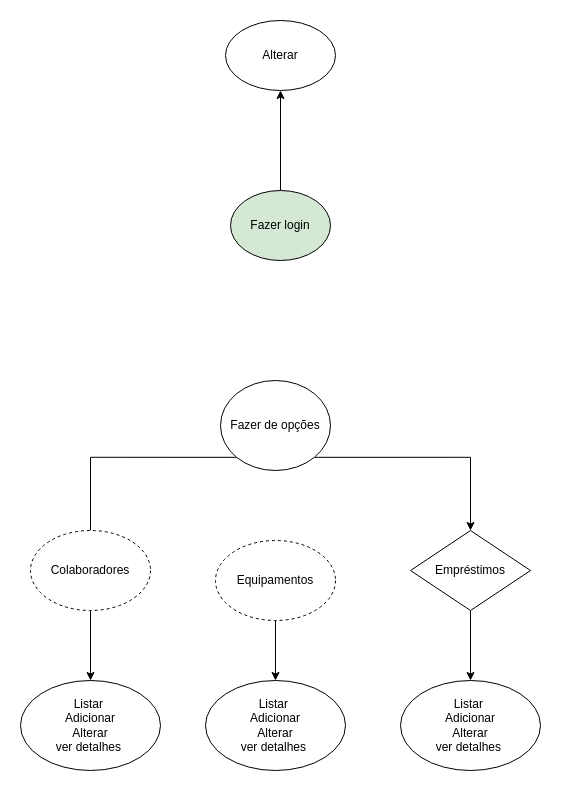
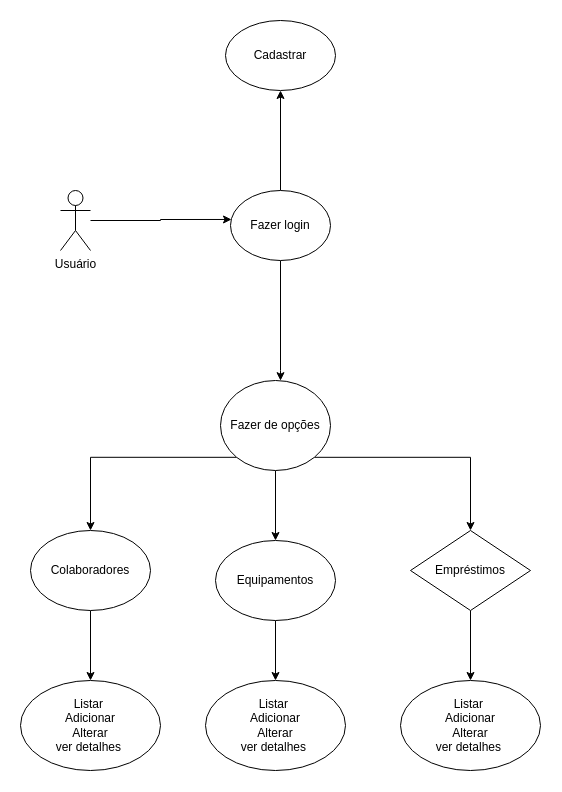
node "Alterar": label "Alterar" -> "Cadastrar"
node "Usuário": added
edge "Usuário" -> "Fazer login": added
node "Fazer login": fillcolor #d5e8d4 -> #ffffff
edge "Fazer login" -> "Fazer de opções": added
edge "Fazer de opções" -> "Equipamentos": added
edge "Fazer de opções" -- "Colaboradores": arrowhead none -> classic
node "Colaboradores": style dashed -> solid
node "Equipamentos": style dashed -> solid
